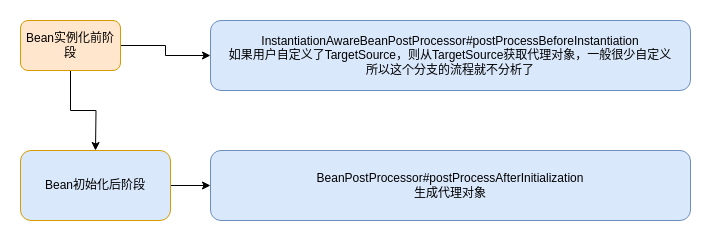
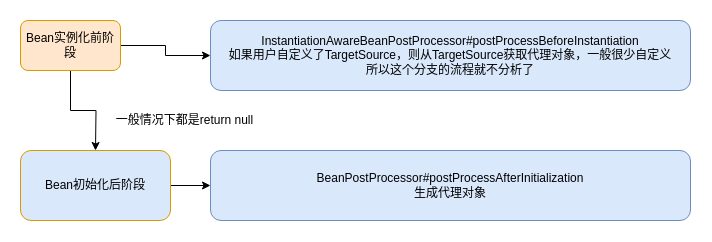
node "一般情况下都是return null": added
